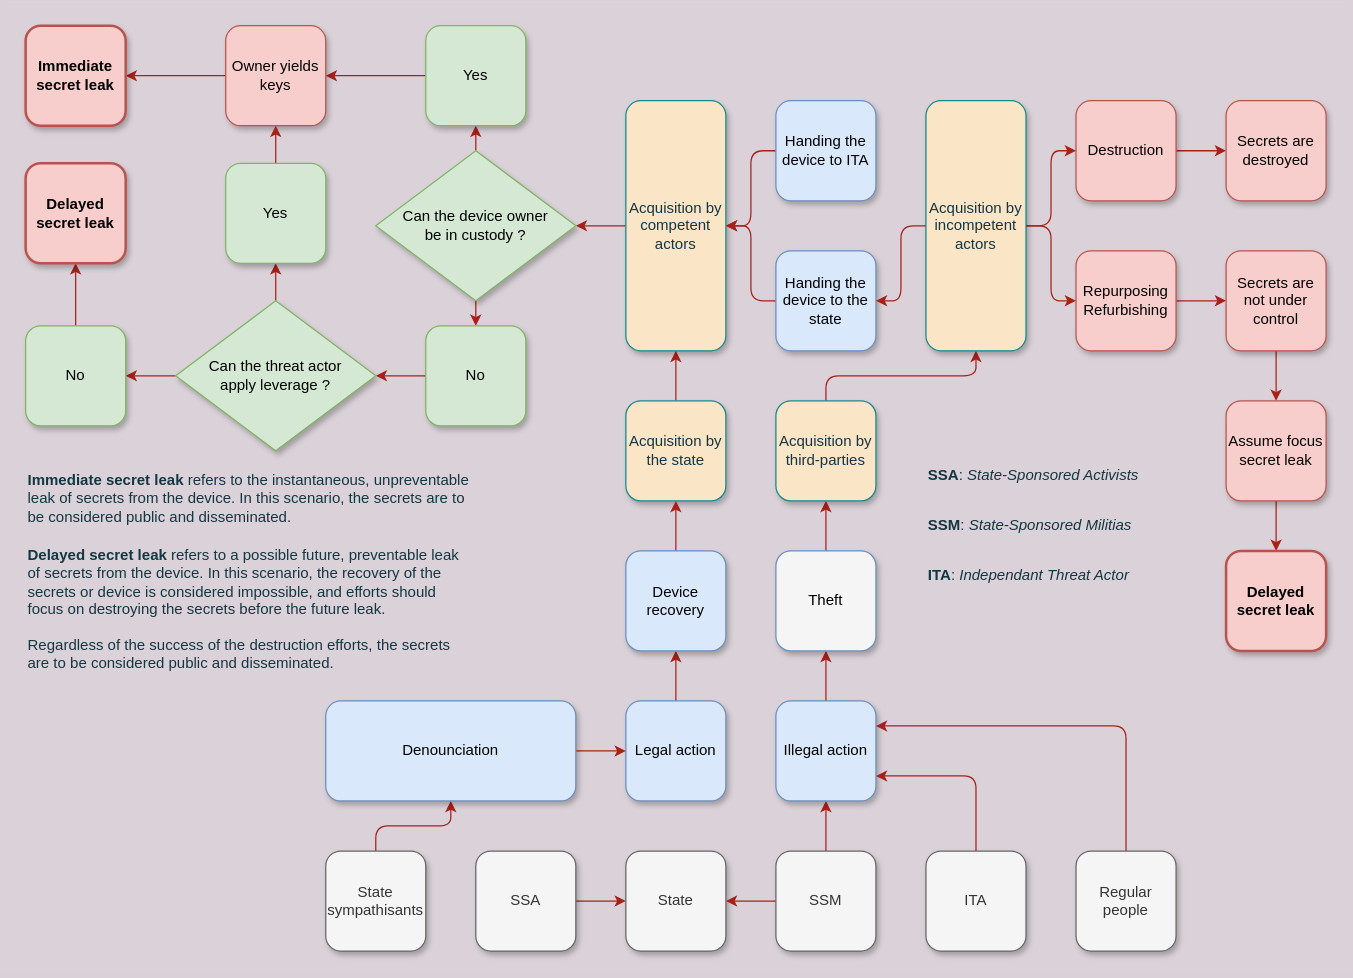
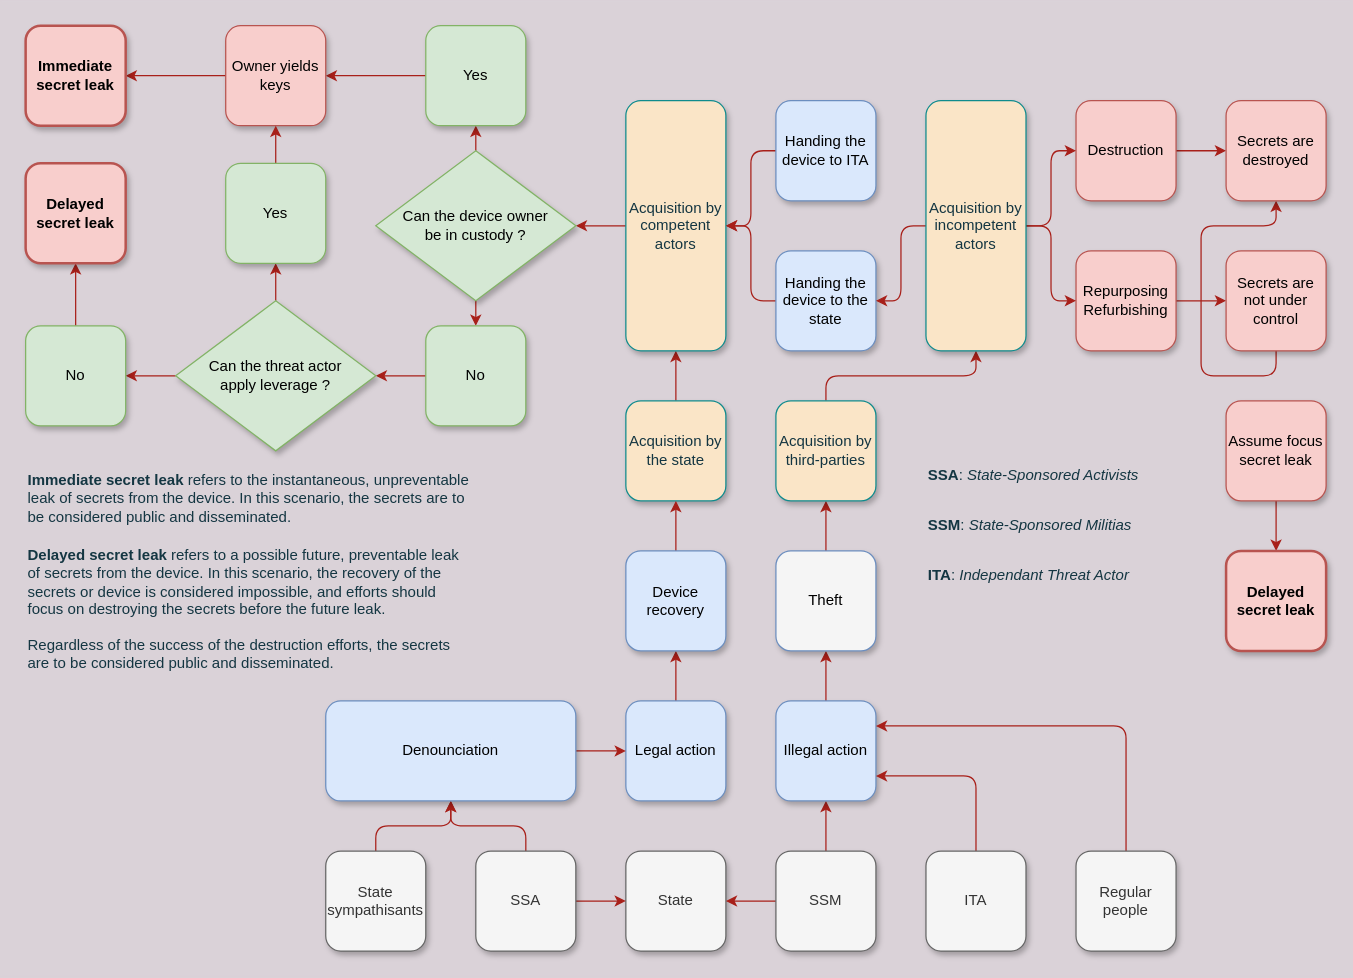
edge "Secrets are not under control" -> "Assume focus secret leak": now "Secrets are not under control" -> "Secrets are destroyed"
edge "SSA" -> "Denounciation": added
